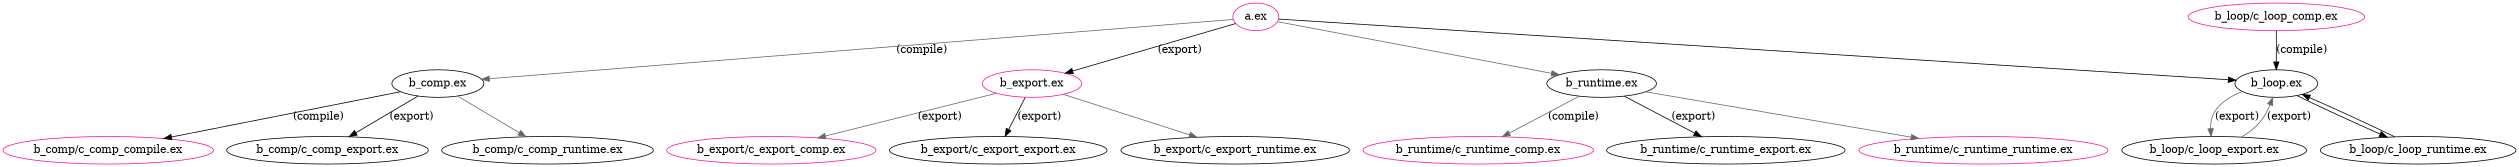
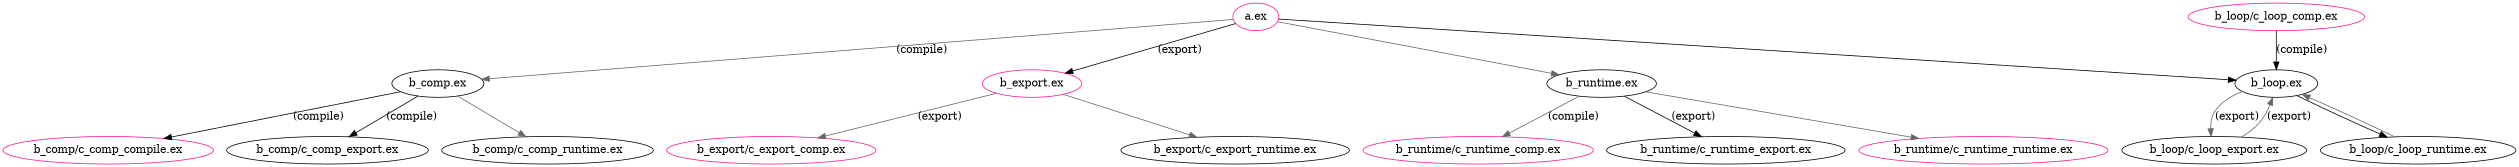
edge "b_comp.ex" -> "b_comp/c_comp_export.ex": label "(export)" -> "(compile)"
edge "b_loop/c_loop_runtime.ex" -> "b_loop.ex": color black -> gray40
node "b_export/c_export_export.ex": removed
